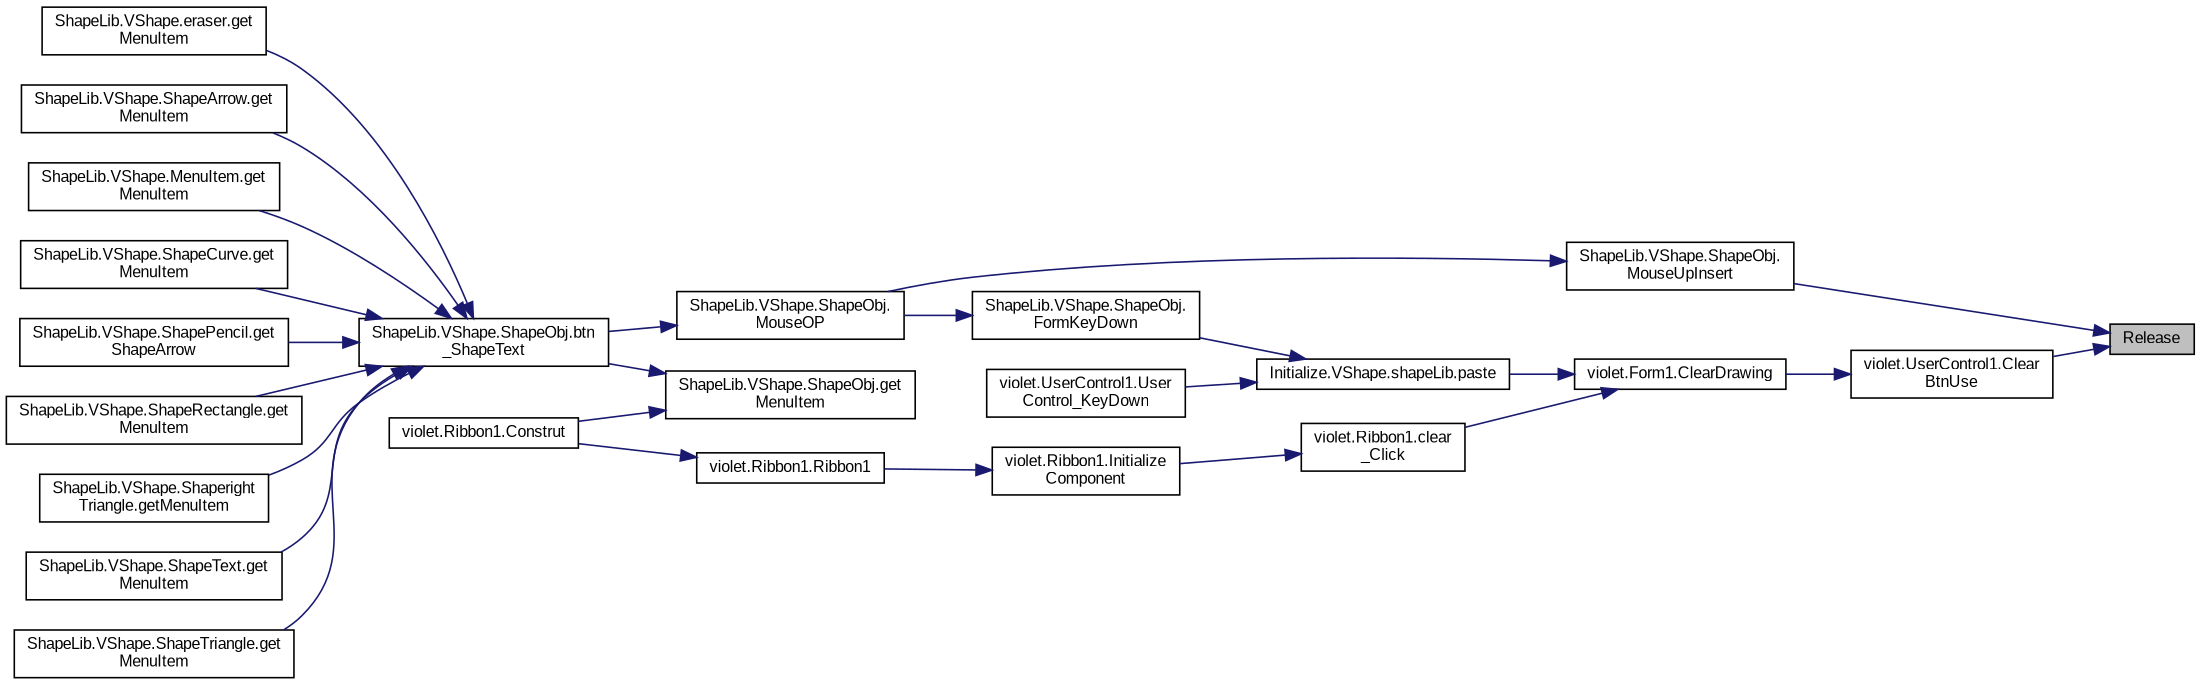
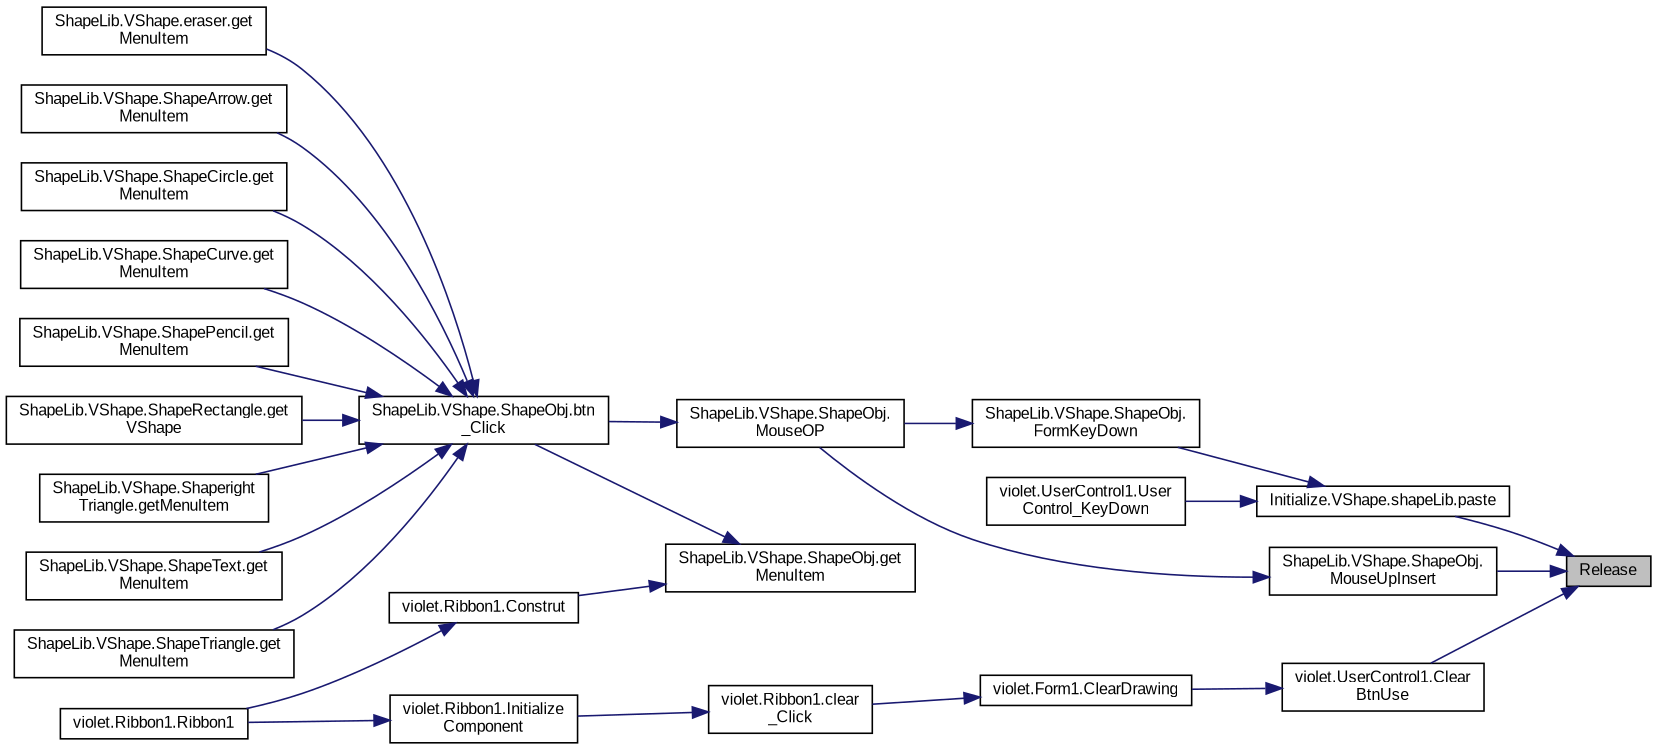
node "ShapeLib.VShape.MenuItem.get MenuItem": label "ShapeLib.VShape.MenuItem.get MenuItem" -> "ShapeLib.VShape.ShapeCircle.get MenuItem"
node "ShapeLib.VShape.ShapePencil.get ShapeArrow": label "ShapeLib.VShape.ShapePencil.get ShapeArrow" -> "ShapeLib.VShape.ShapePencil.get MenuItem"
node "ShapeLib.VShape.ShapeObj.btn _ShapeText": label "ShapeLib.VShape.ShapeObj.btn _ShapeText" -> "ShapeLib.VShape.ShapeObj.btn _Click"
edge "Initialize.VShape.shapeLib.paste" -> "violet.Form1.ClearDrawing": now "Initialize.VShape.shapeLib.paste" -> "Release"
node "ShapeLib.VShape.ShapeRectangle.get MenuItem": label "ShapeLib.VShape.ShapeRectangle.get MenuItem" -> "ShapeLib.VShape.ShapeRectangle.get VShape"
edge "violet.Ribbon1.Construt" -> "violet.Ribbon1.Ribbon1": reversed
